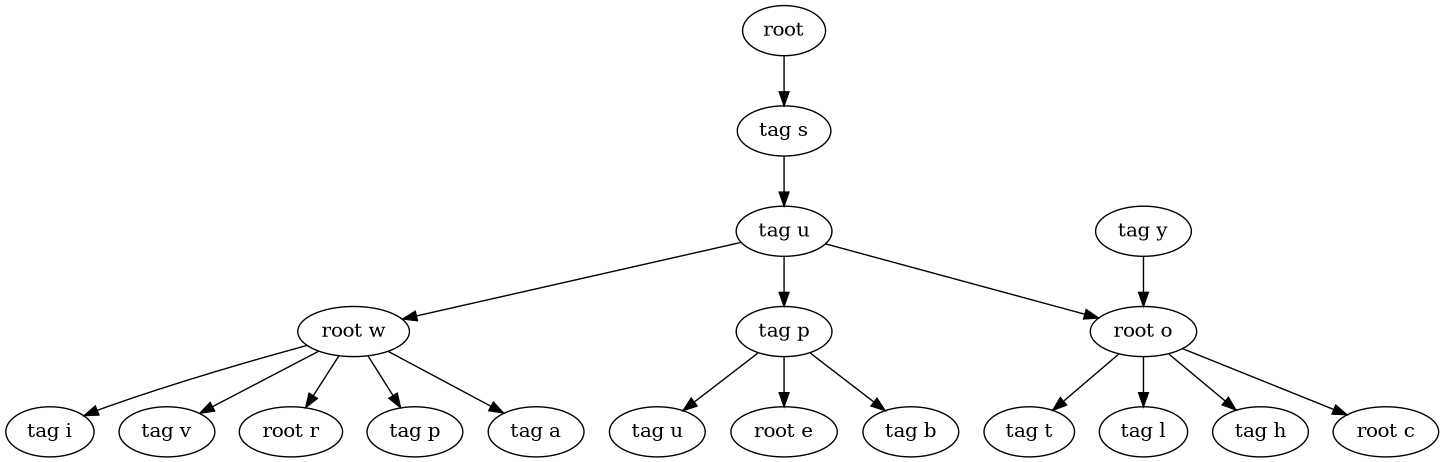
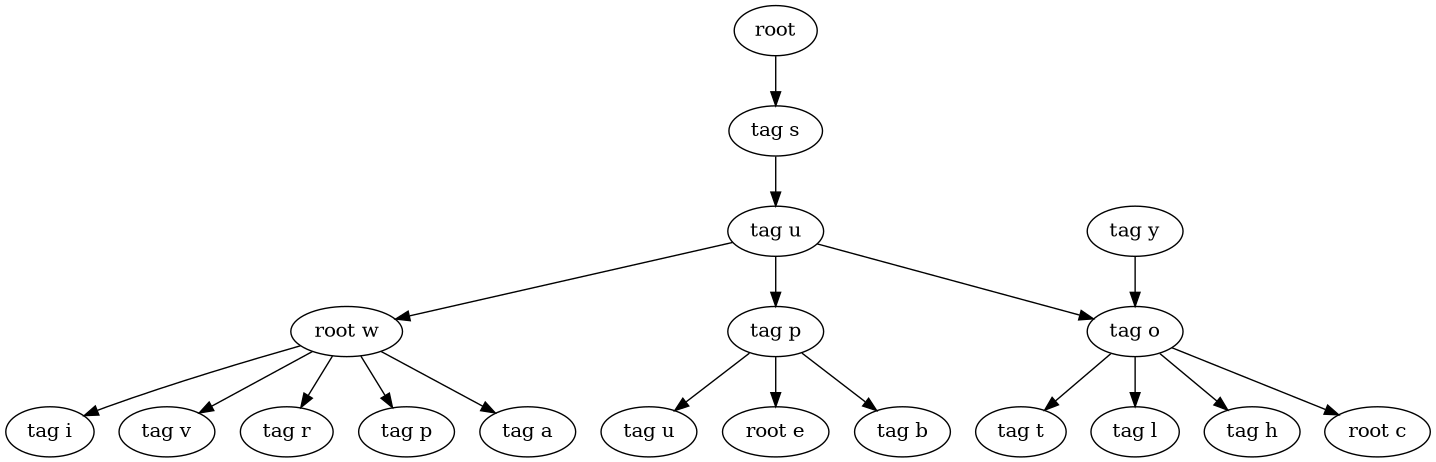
node "root o": label "root o" -> "tag o"
node "root r": label "root r" -> "tag r"
